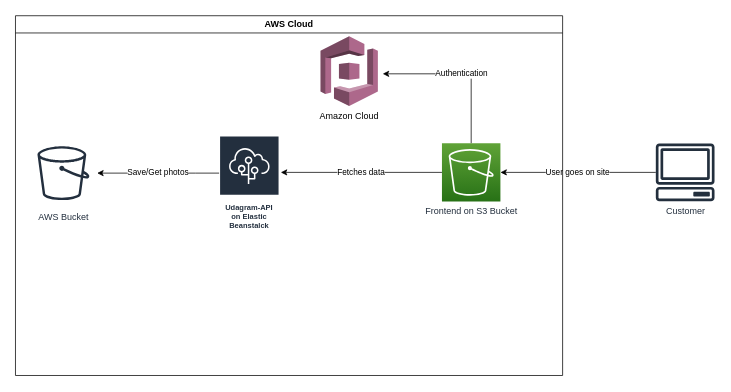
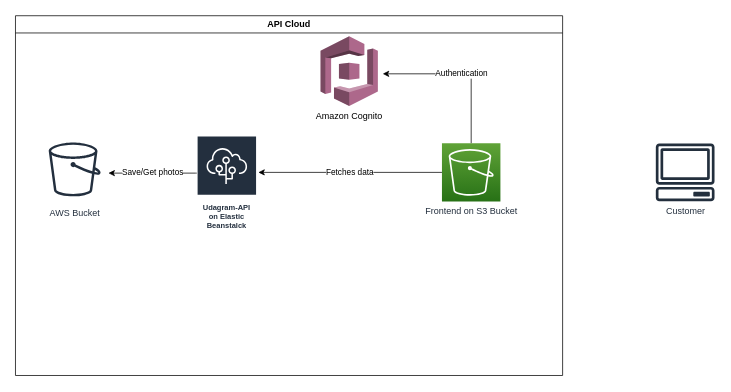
node "AWS Cloud": label "AWS Cloud" -> "API Cloud"
node "Amazon Cloud": label "Amazon Cloud" -> "Amazon Cognito"
edge "Customer" -> "Frontend on S3 Bucket": removed, label "User goes on site"
node "AWS Bucket": moved (63, 173) -> (75, 169)
node "Udagram-API on Elastic Beanstalck": moved (249, 184) -> (227, 184)
